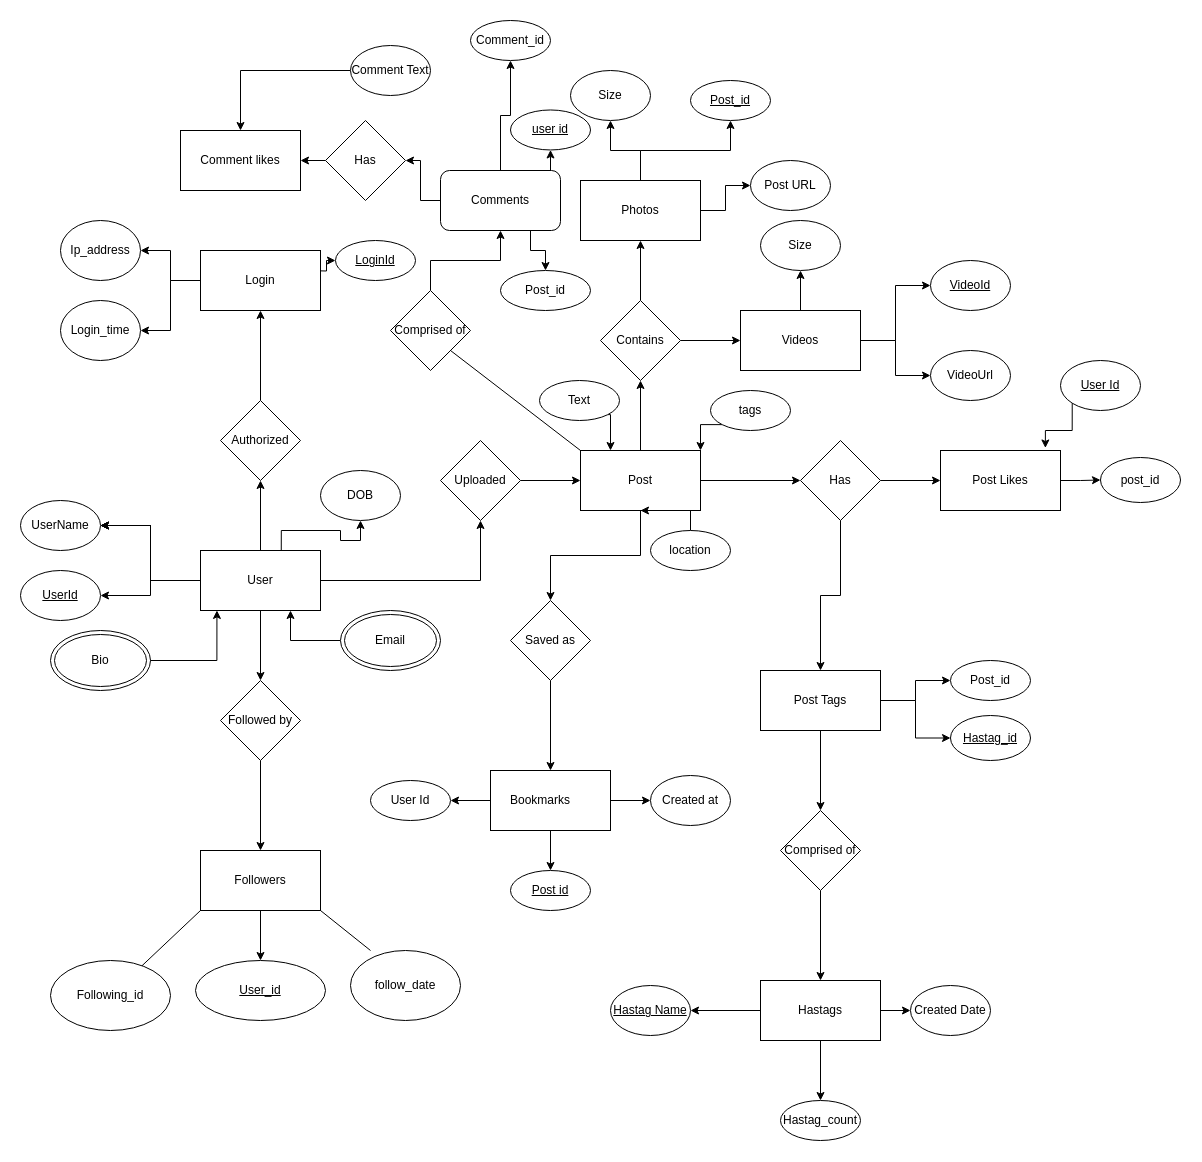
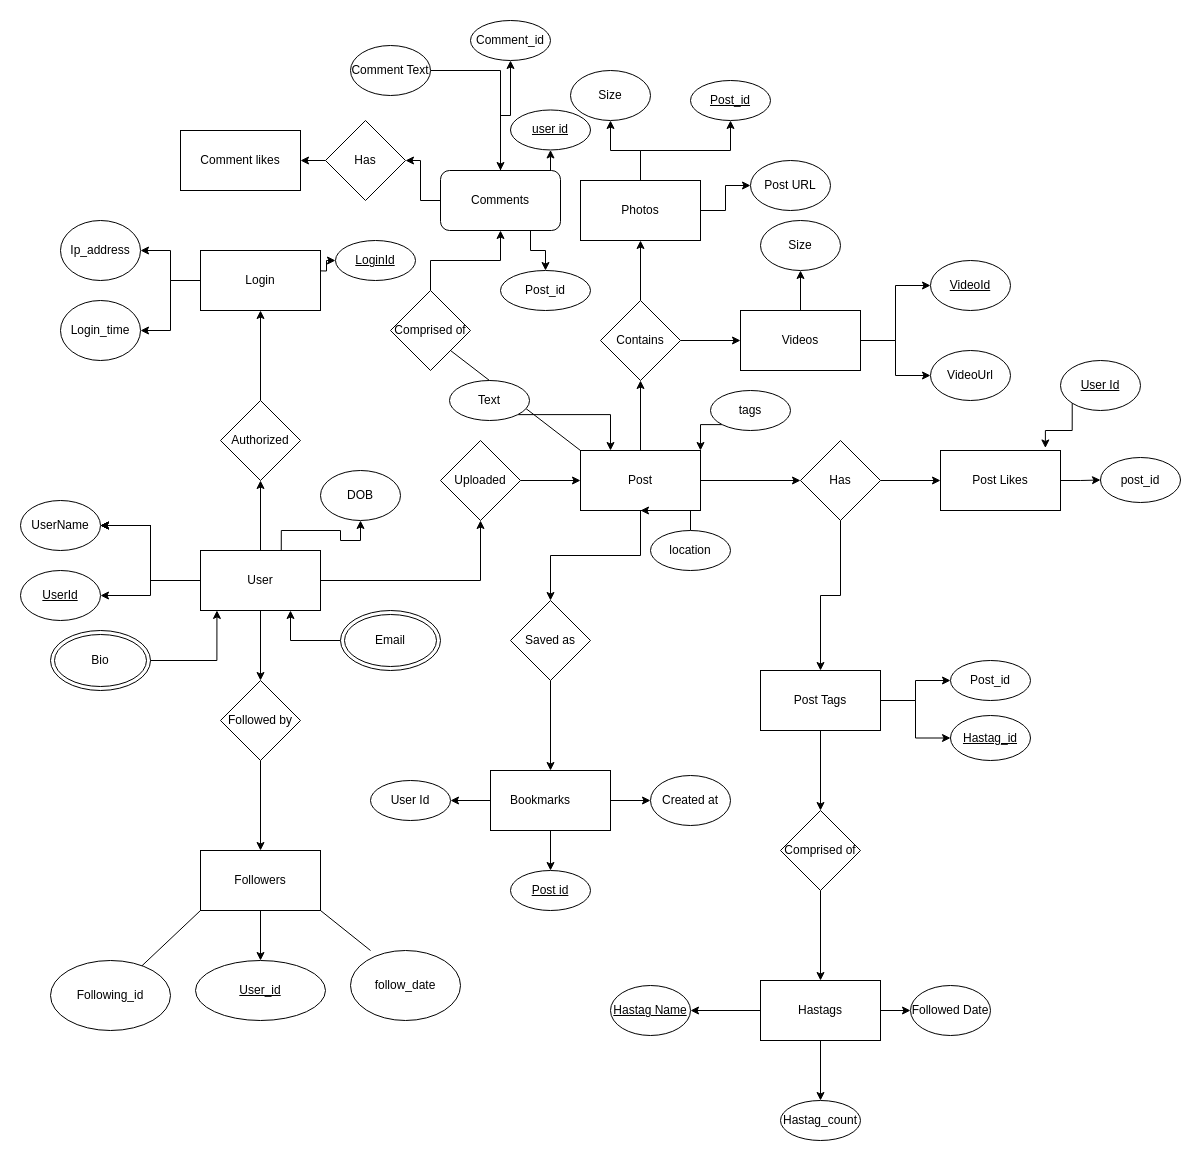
edge "Comment Text" -> "Comment likes": now "Comment Text" -> "Comments"
node "Text": moved (580, 401) -> (490, 401)
node "Created Date": label "Created Date" -> "Followed Date"
